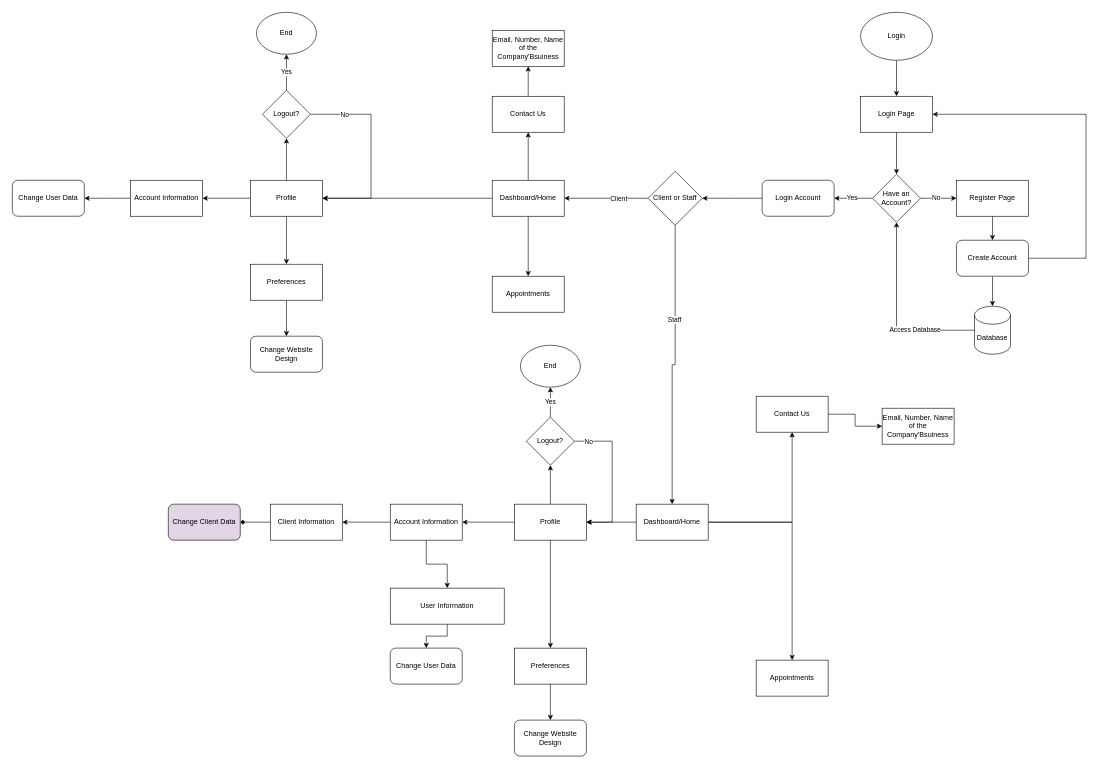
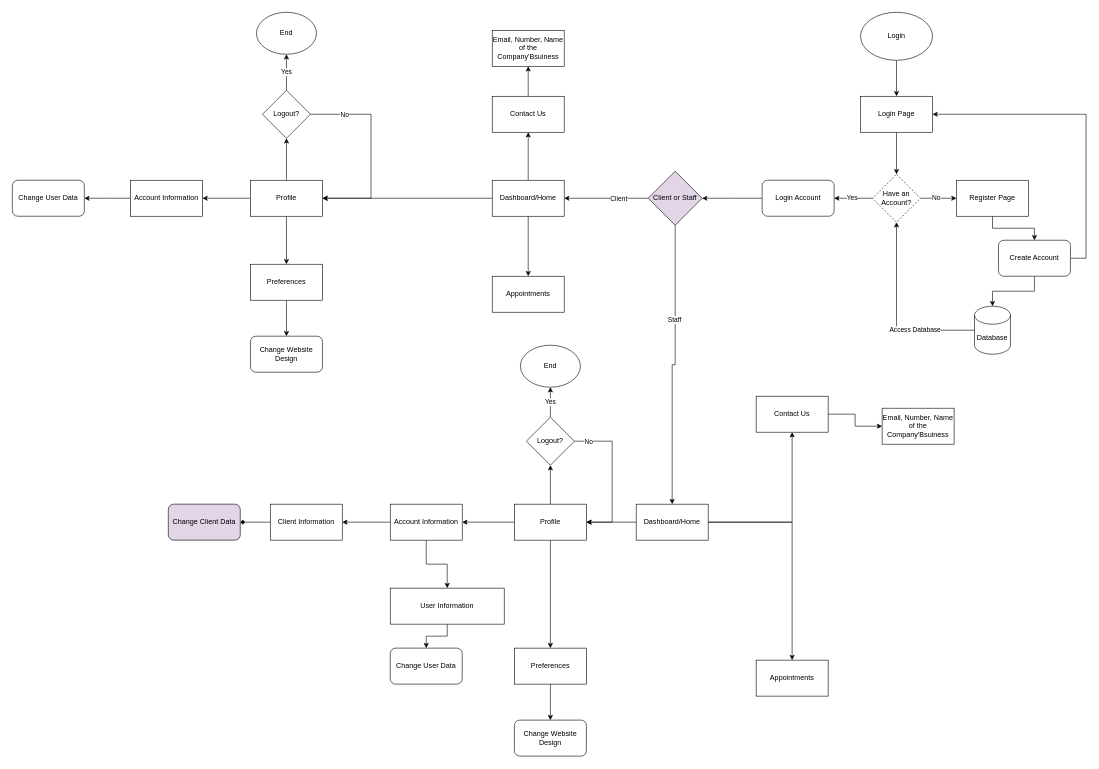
node "Client or Staff": fillcolor #ffffff -> #e1d5e7
node "Have an Account?": style solid -> dashed
node "Create Account": moved (993, 258) -> (1035, 258)
